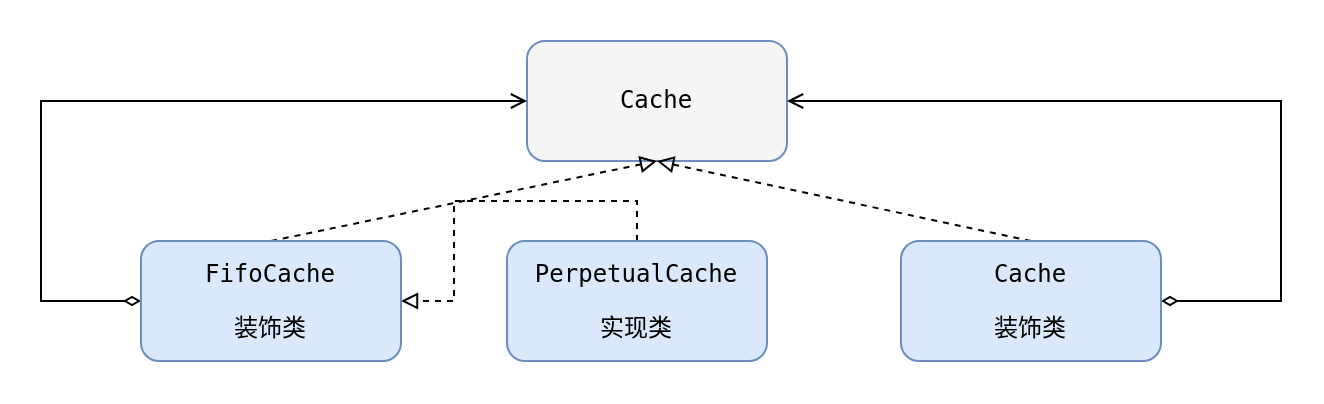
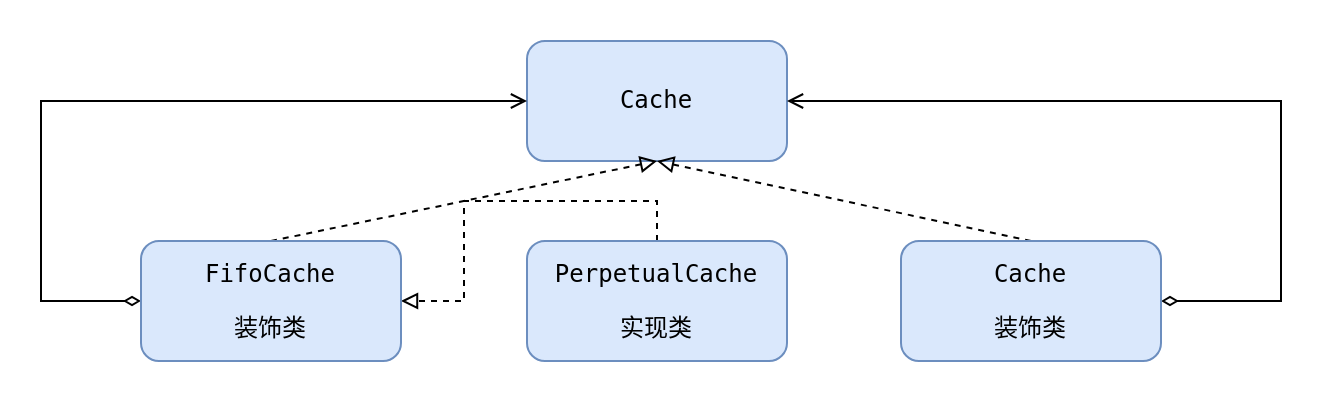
node "Cache": fillcolor #f5f5f5 -> #dae8fc
node "PerpetualCache实现类": moved (637, 301) -> (657, 301)
